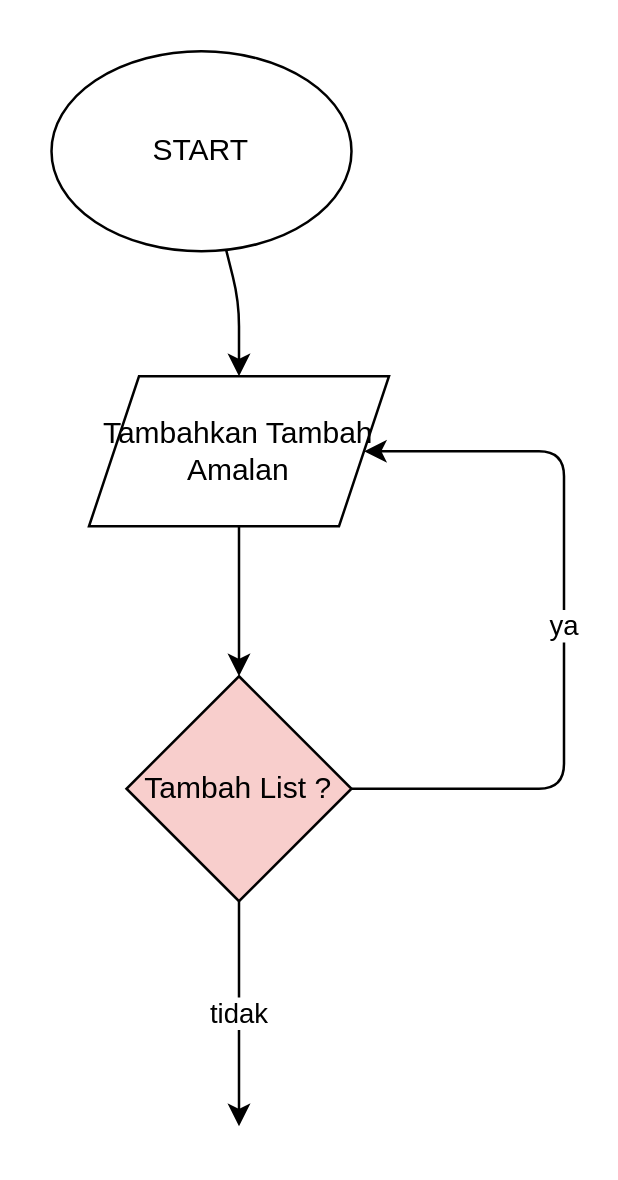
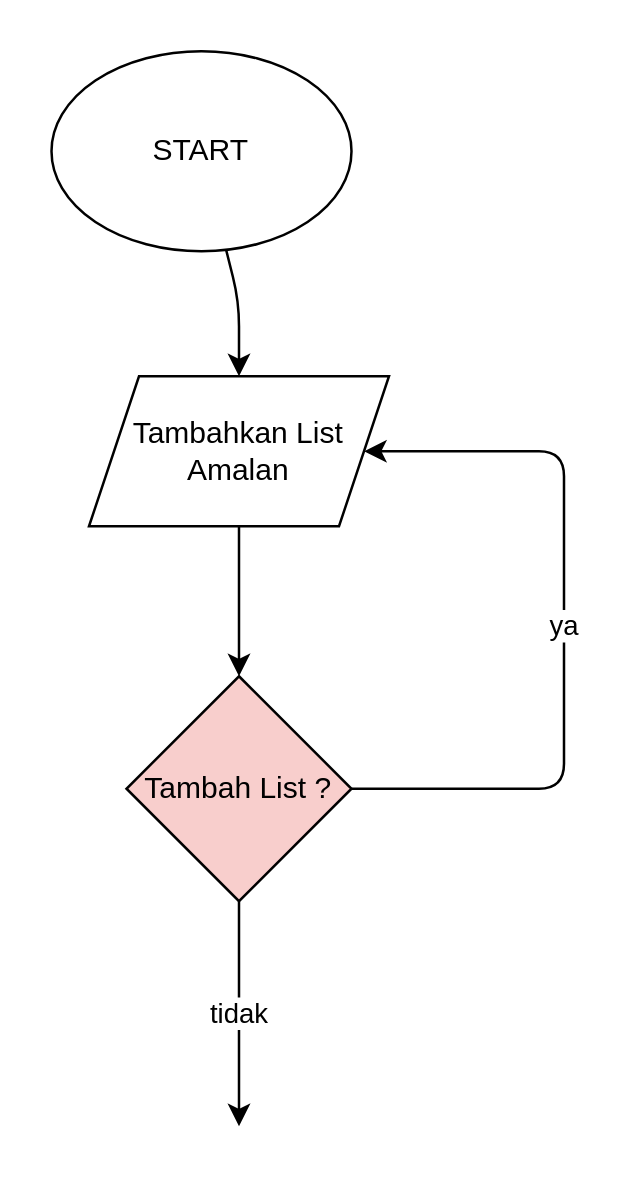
node "Tambahkan Tambah Amalan": label "Tambahkan Tambah Amalan" -> "Tambahkan List Amalan"
